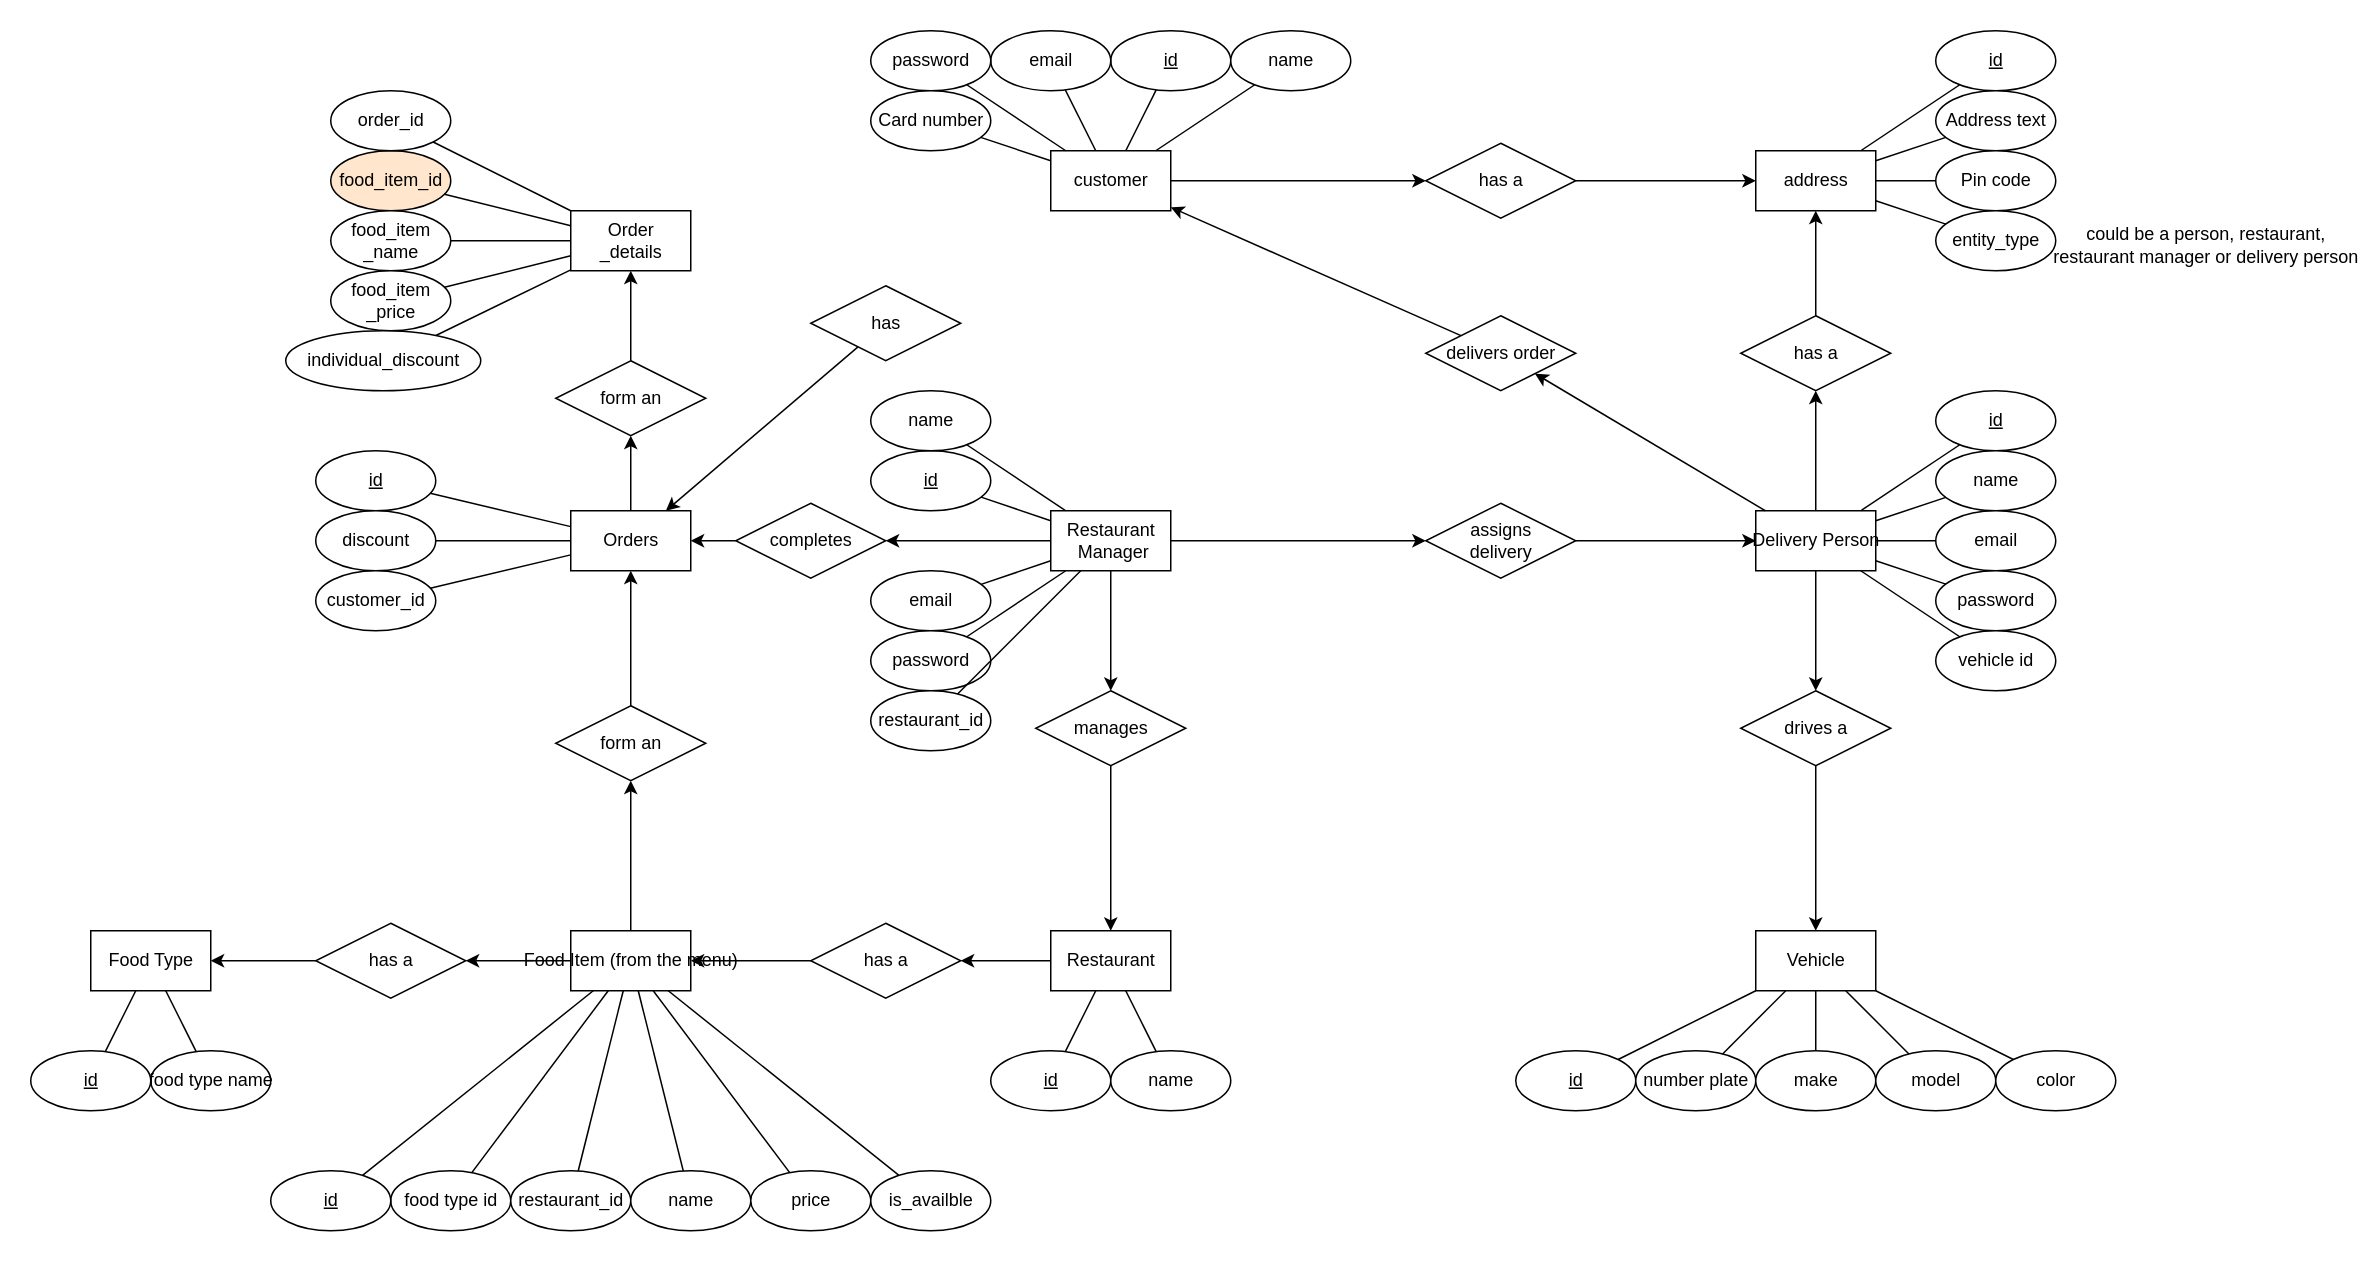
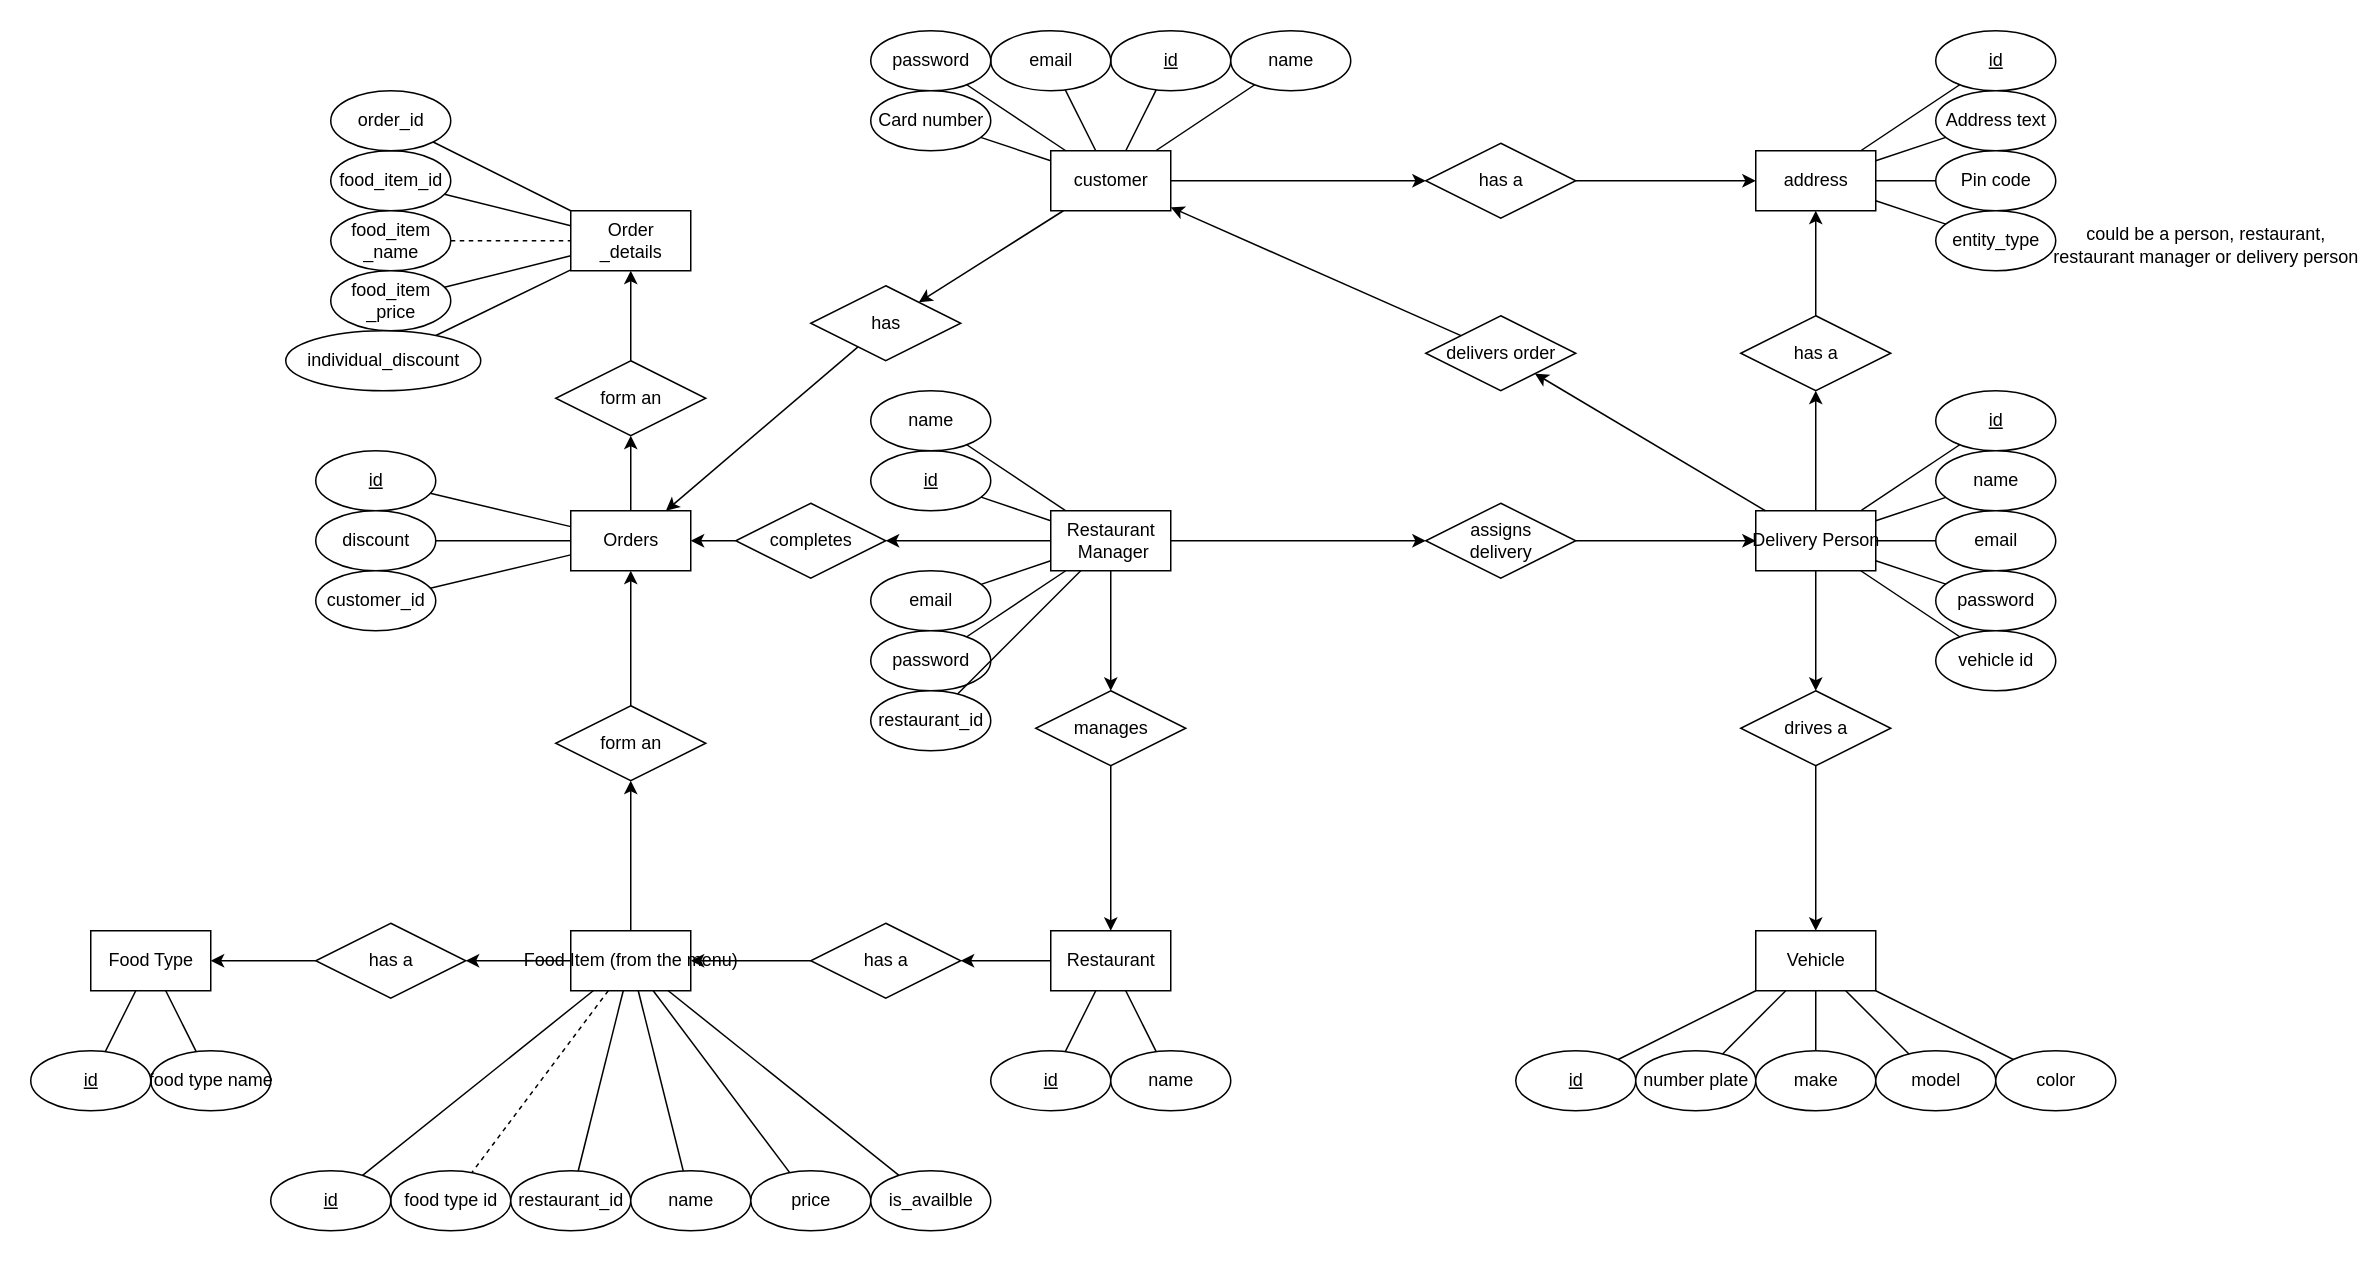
node "food_item_id": fillcolor #ffe6cc -> #ffffff
edge "food_item _name" -- "Order _details": style solid -> dashed
edge "customer" -> "has": added
edge "Food Item (from the menu)" -- "food type id": style solid -> dashed
